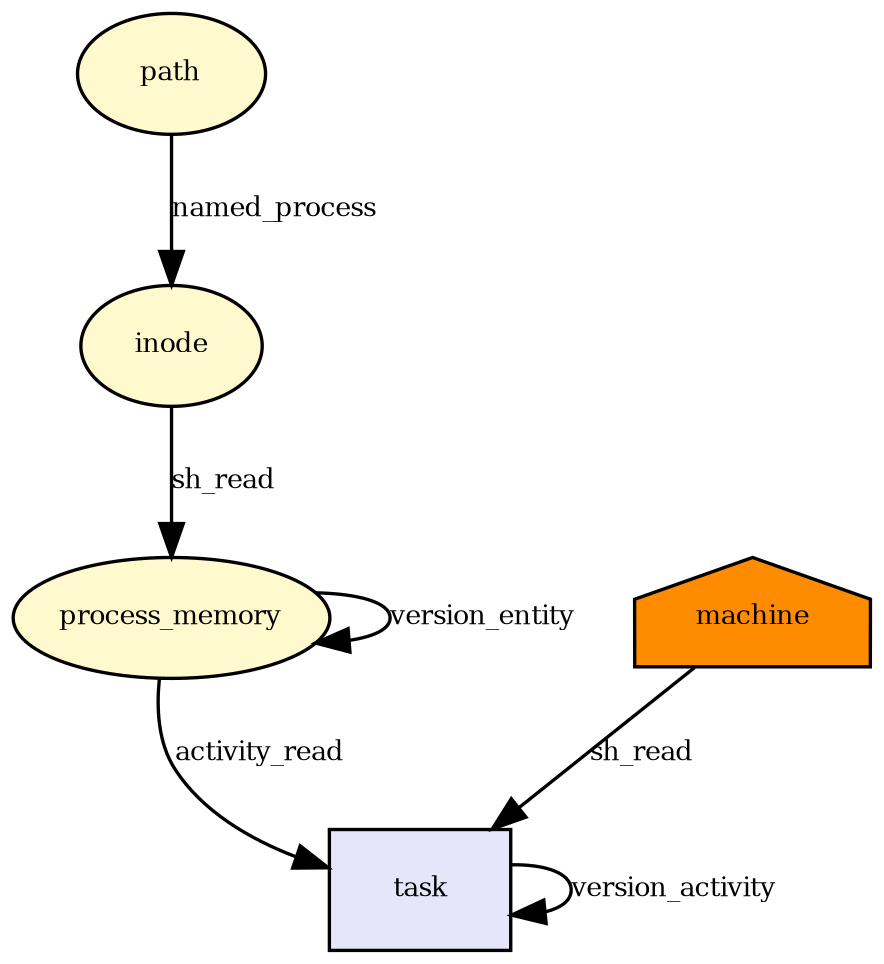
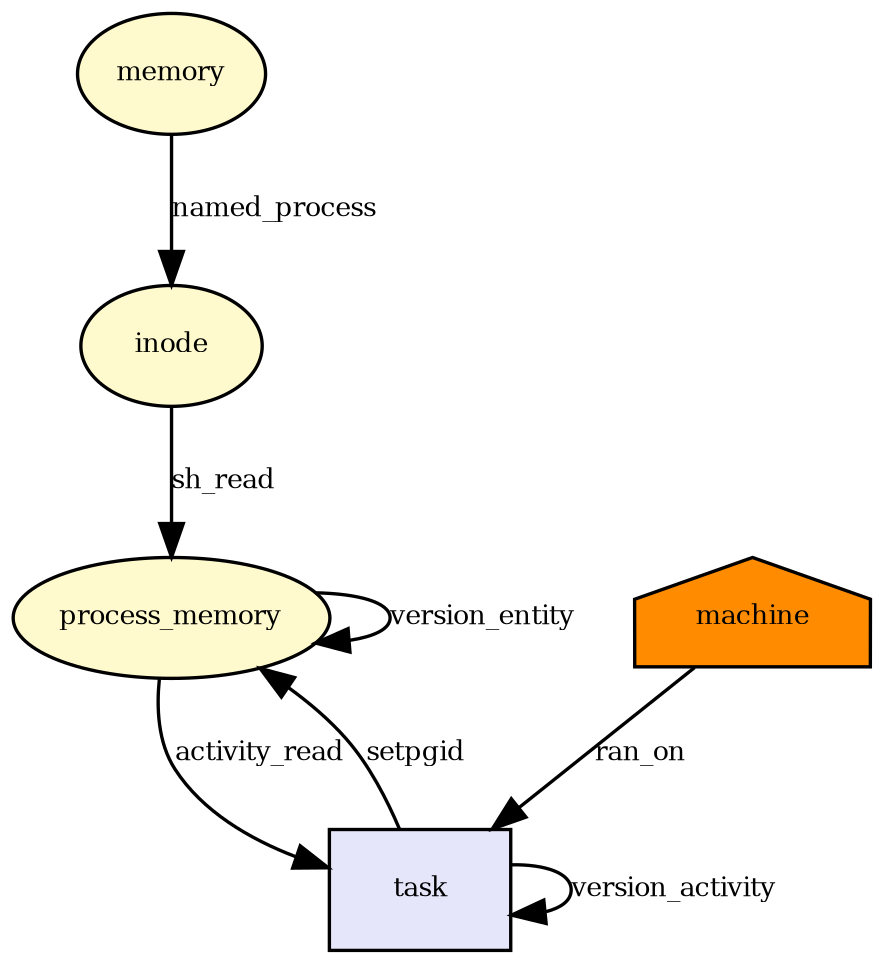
node "path": label "path" -> "memory"
edge "task" -> "process_memory": added, label "setpgid"
edge "machine" -> "task": label "sh_read" -> "ran_on"
